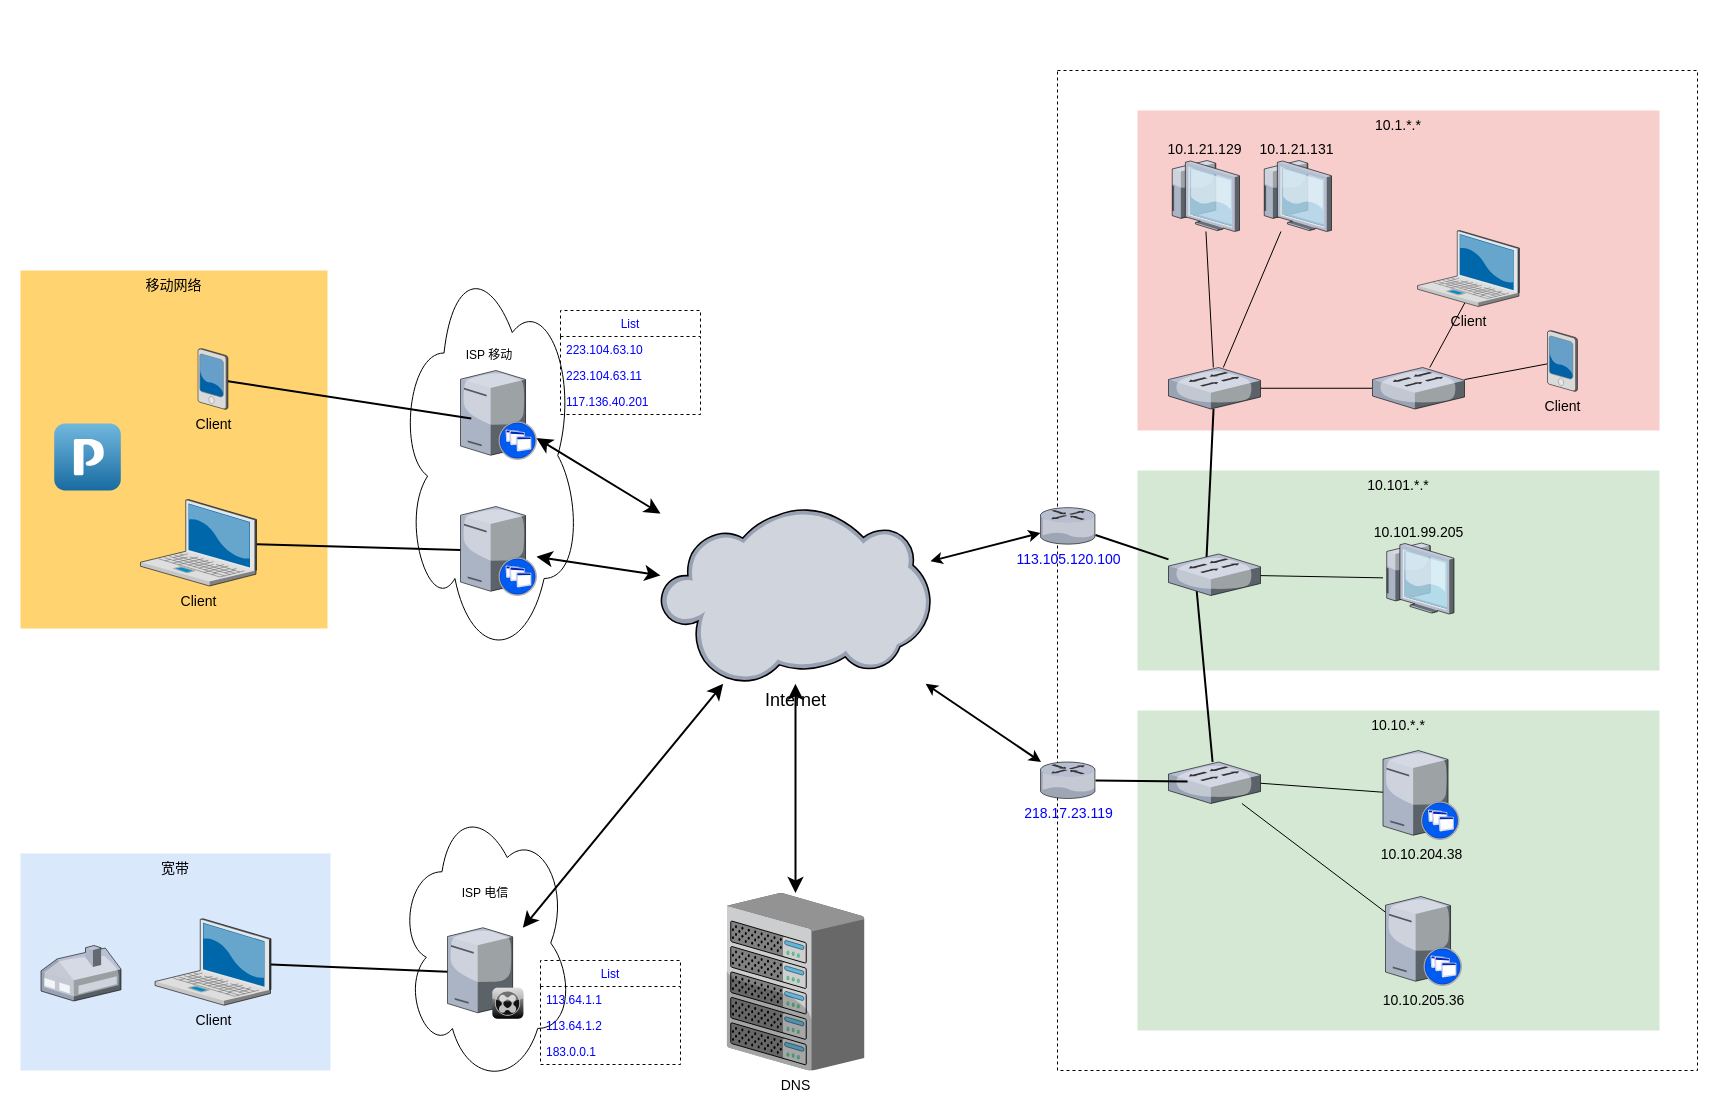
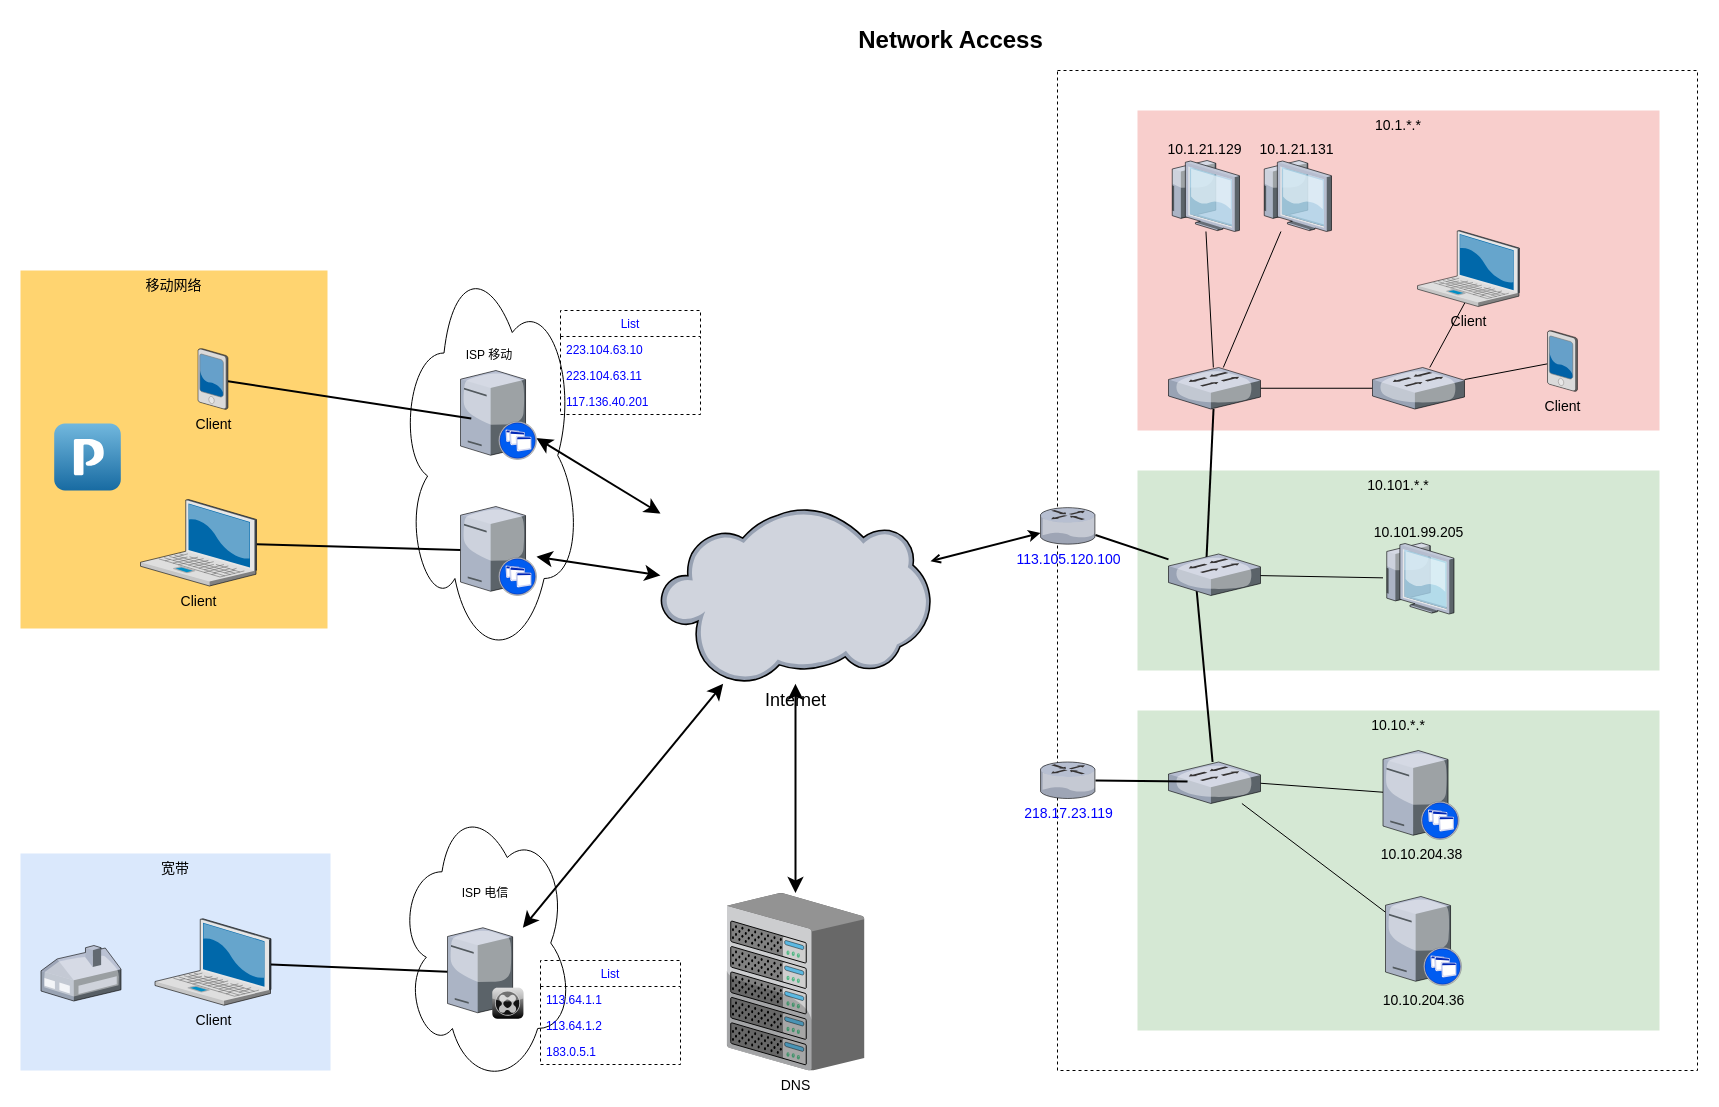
node "Network Access": added
edge "113.105.120.100" -- "Internet": arrowhead classic -> open
edge "Internet" -- "218.17.23.119": removed
node "10.10.205.36": label "10.10.205.36" -> "10.10.204.36"
node "183.0.0.1": label "183.0.0.1" -> "183.0.5.1"
